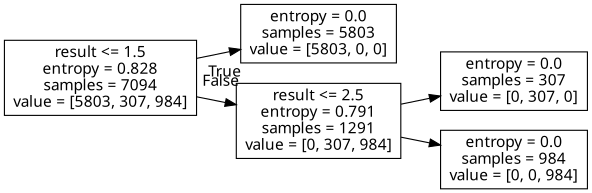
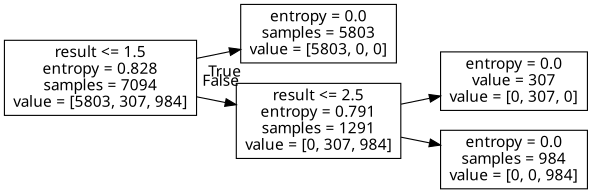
node "entropy = 0.0 samples = 307 value = [0, 307, 0]": label "entropy = 0.0 samples = 307 value = [0, 307, 0]" -> "entropy = 0.0 value = 307 value = [0, 307, 0]"
